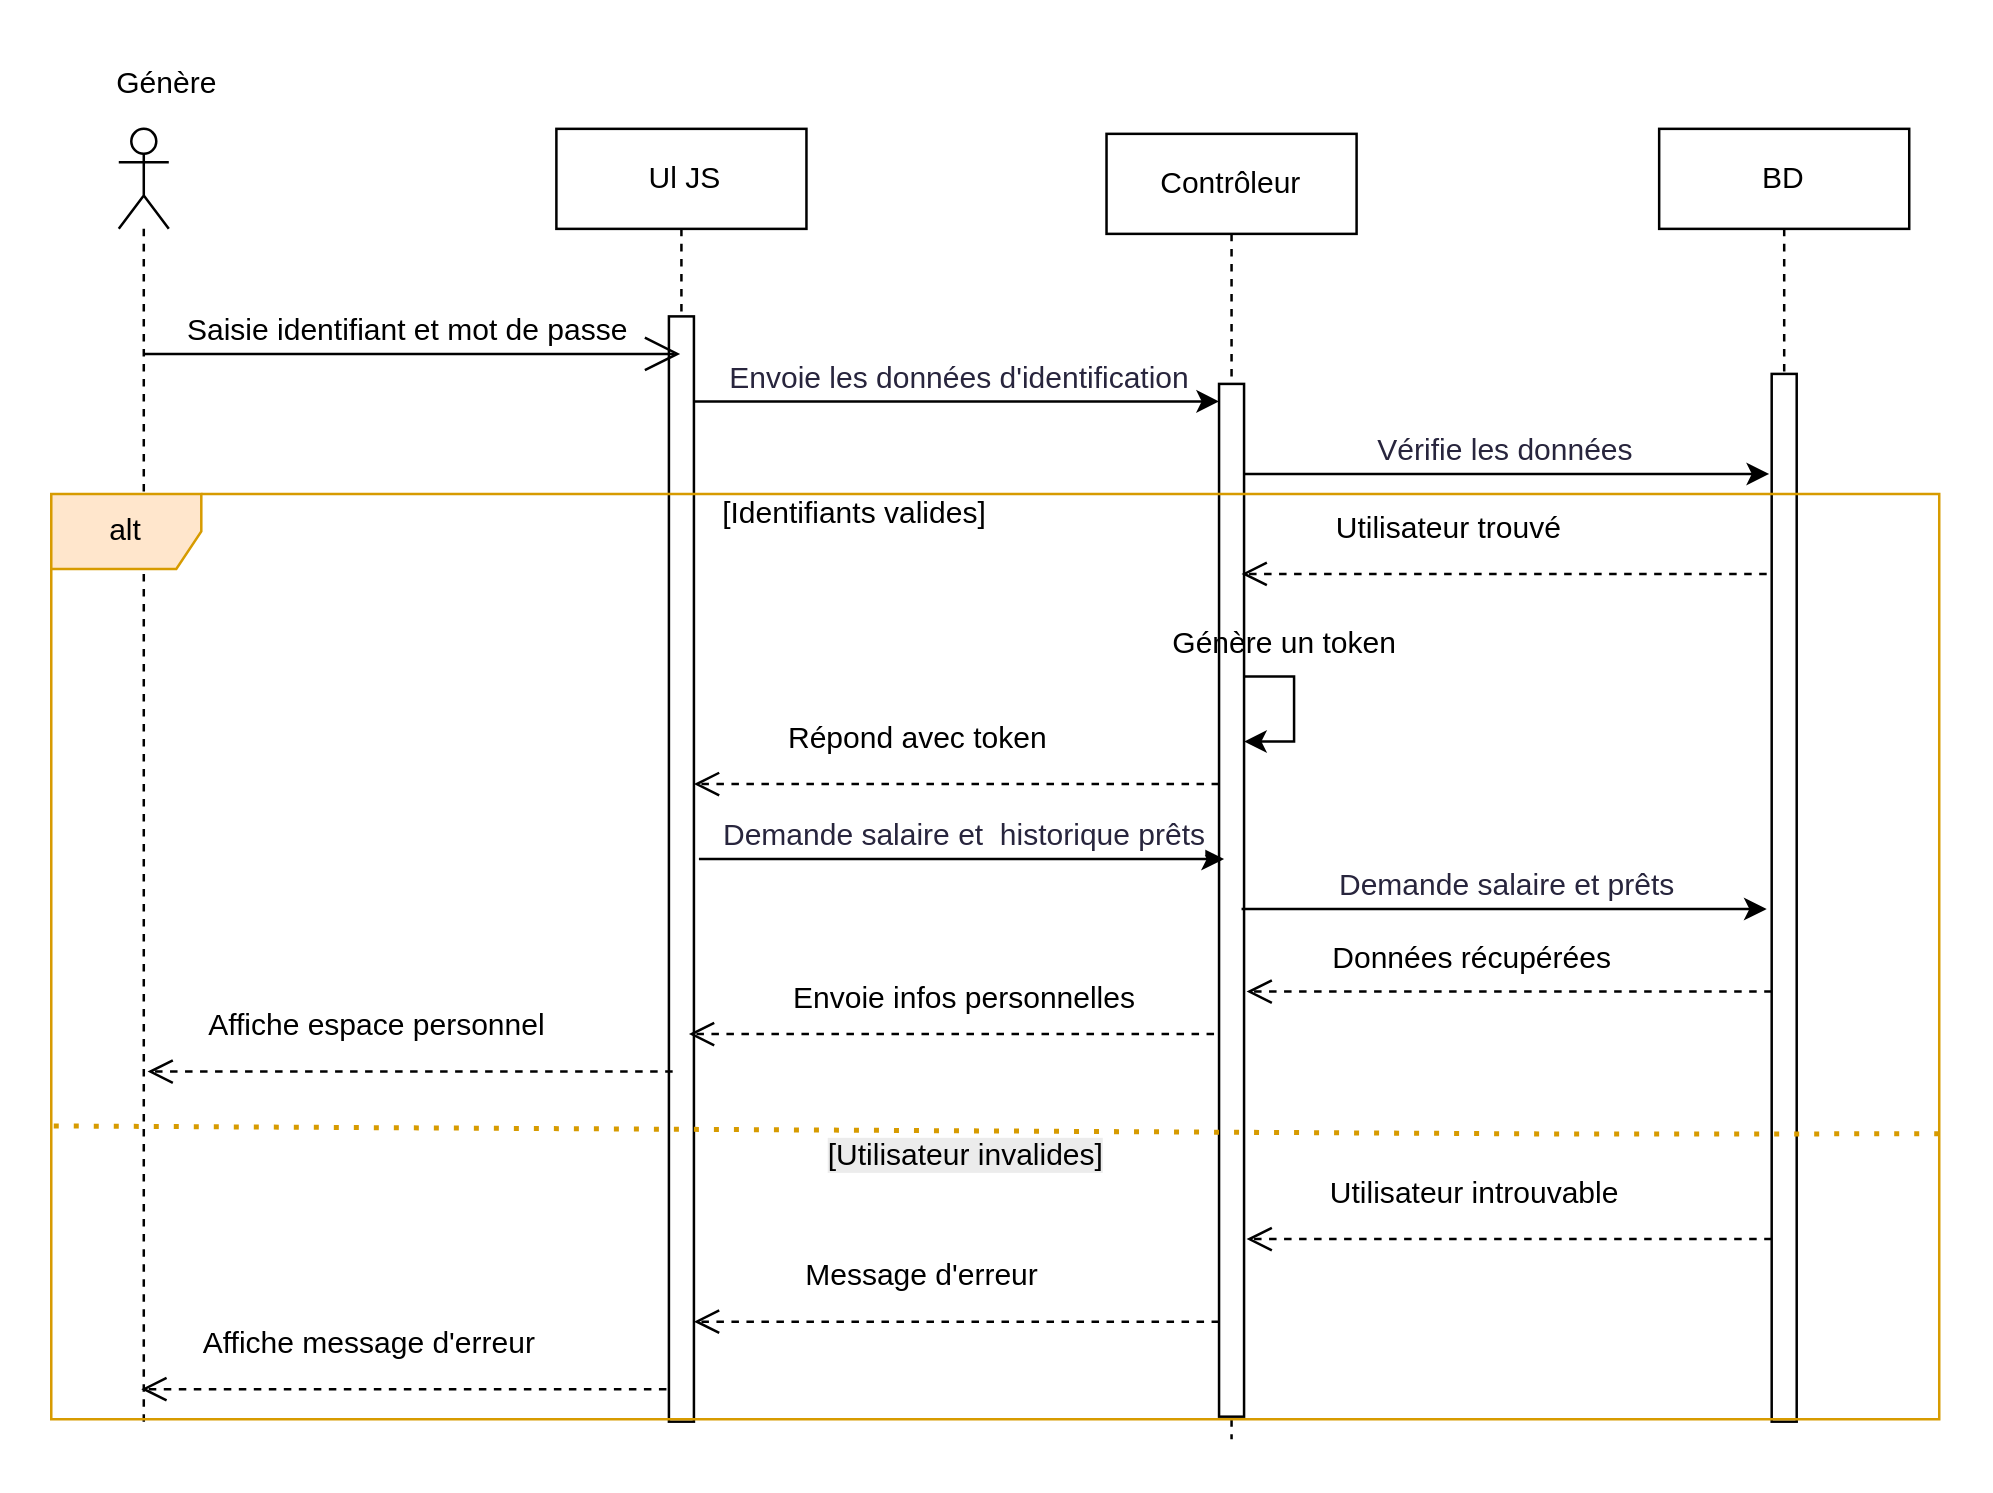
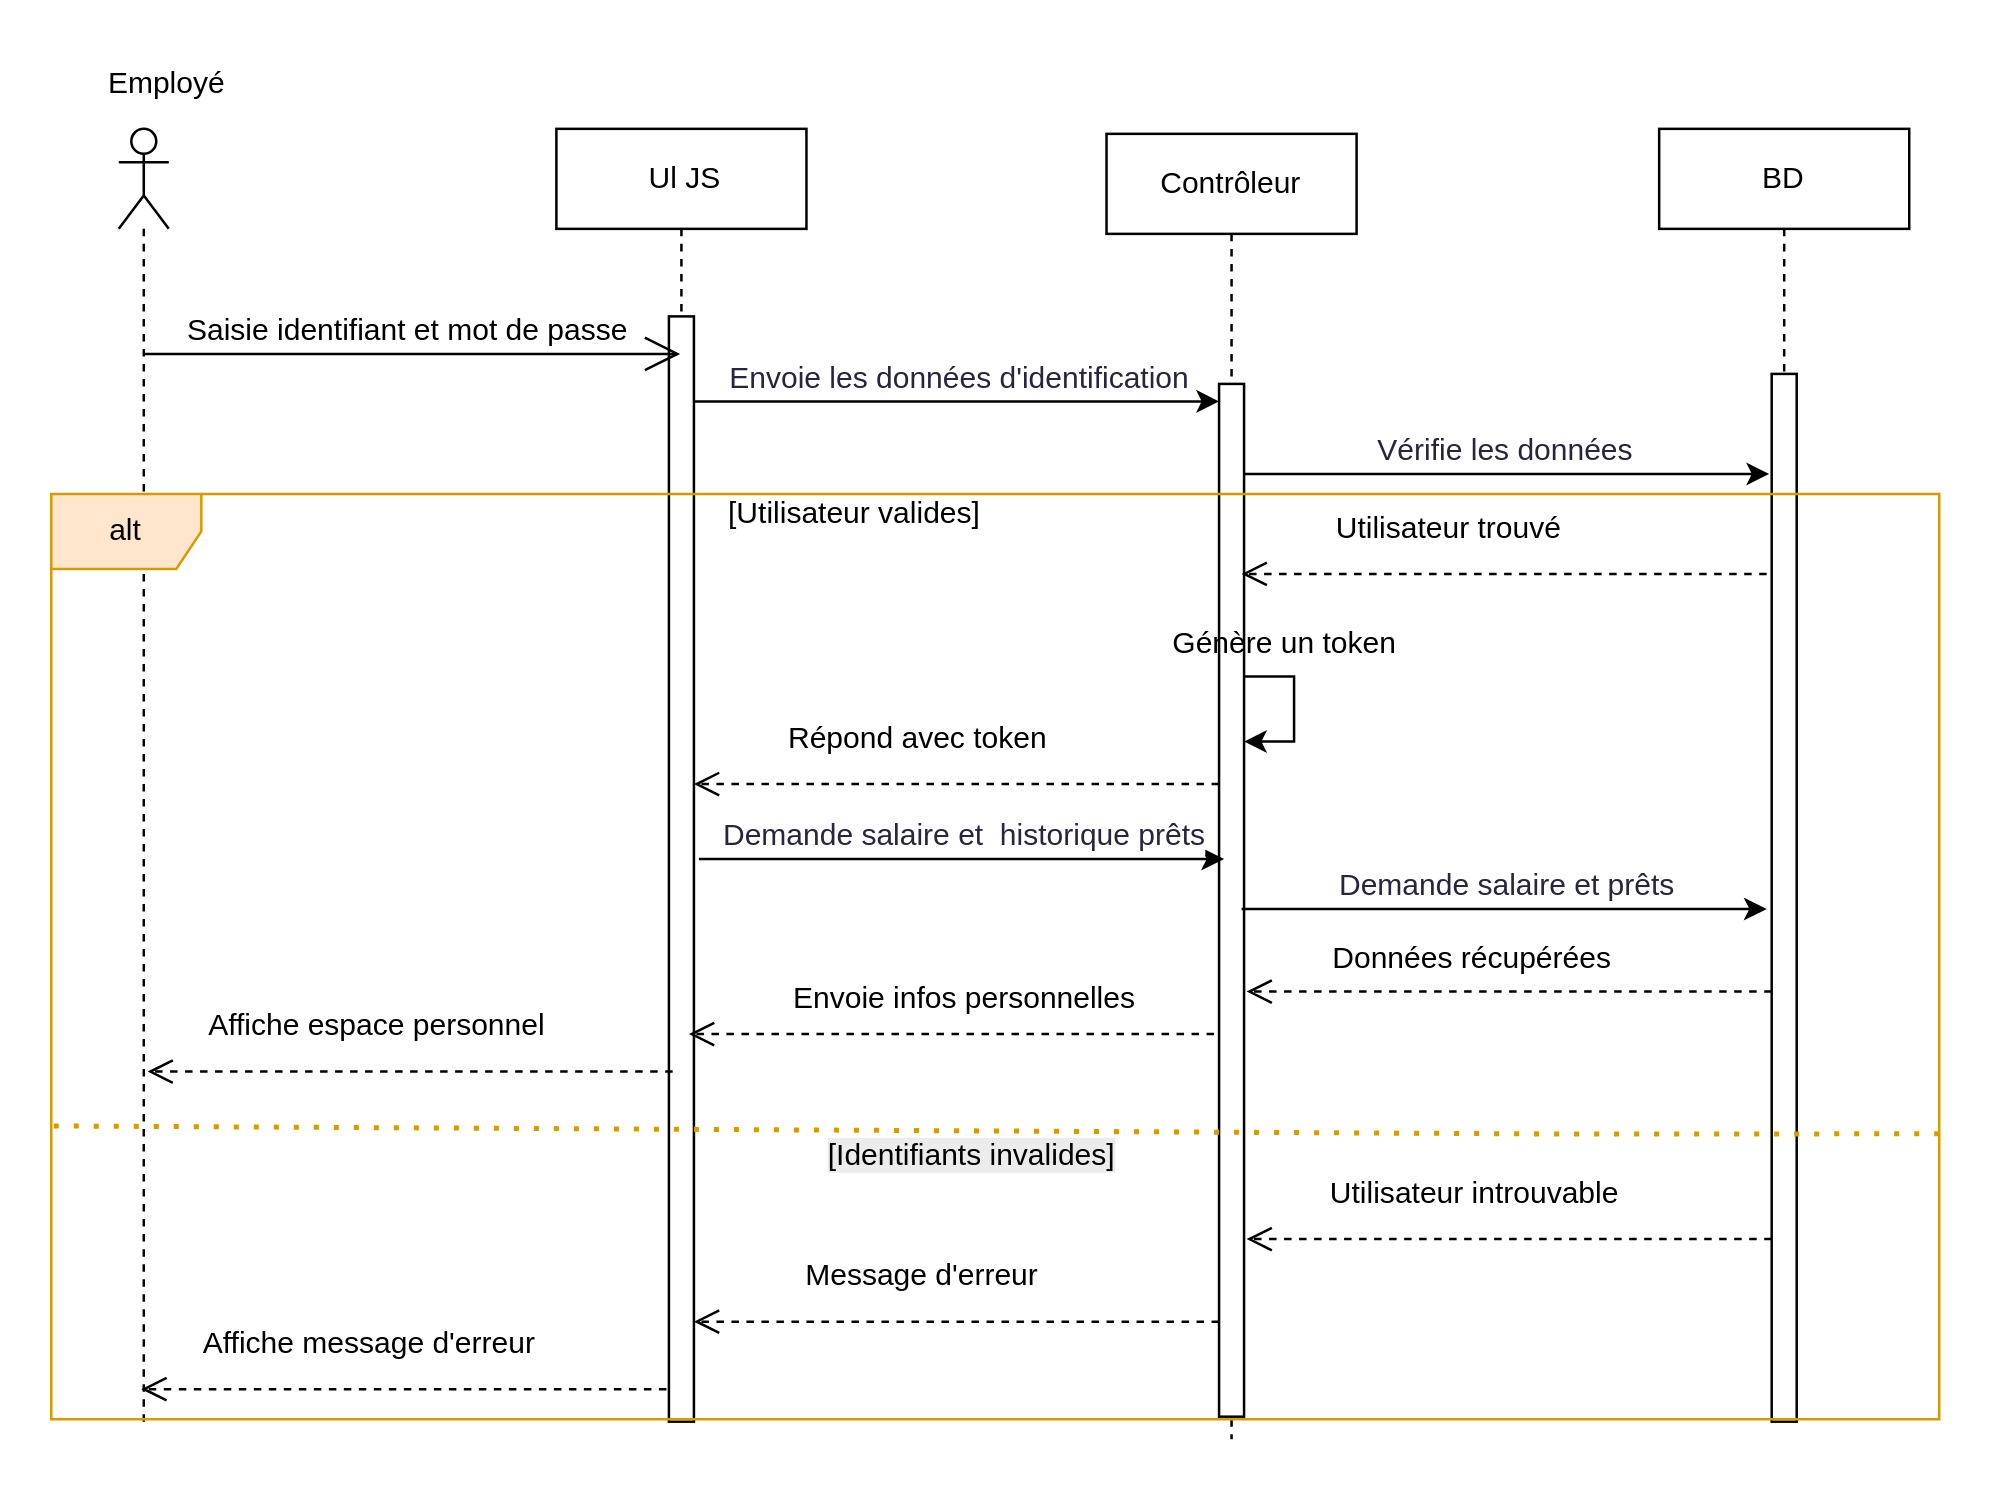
node "Génère": label "Génère" -> "Employé"
node "[Identifiants valides]": label "[Identifiants valides]" -> "[Utilisateur valides]"
node "[Utilisateur invalides]": label "[Utilisateur invalides]" -> "[Identifiants invalides]"
